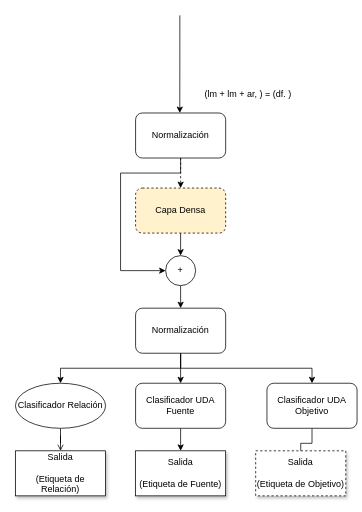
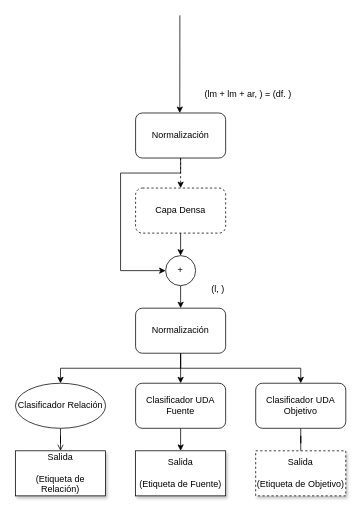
node "Capa Densa": fillcolor #fff2cc -> #ffffff
node "(l, )": added
node "Clasificador UDA Objetivo": moved (312, 405) -> (300, 405)
